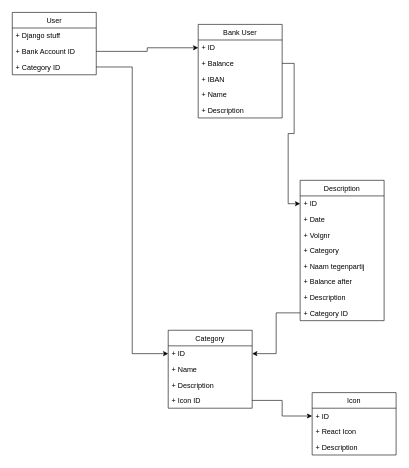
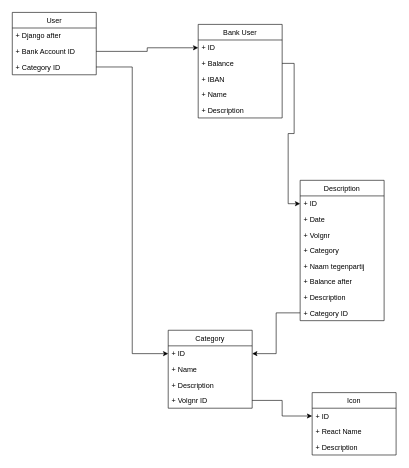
node "+ Django stuff": label "+ Django stuff" -> "+ Django after"
node "+ Icon ID": label "+ Icon ID" -> "+ Volgnr ID"
node "+ React Icon": label "+ React Icon" -> "+ React Name"
